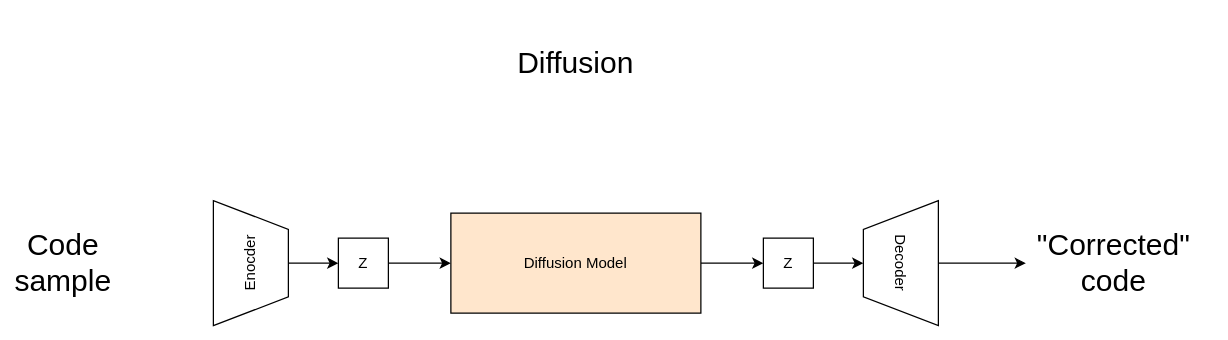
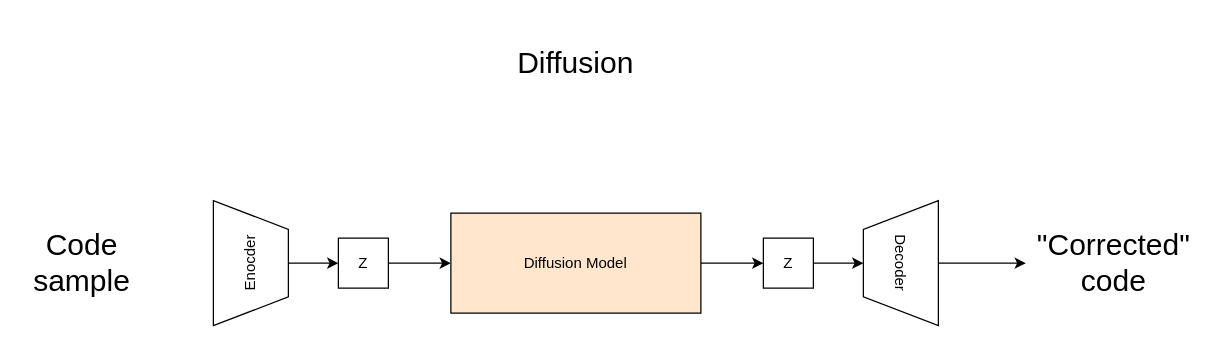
node "Code sample": moved (63, 263) -> (82, 263)
